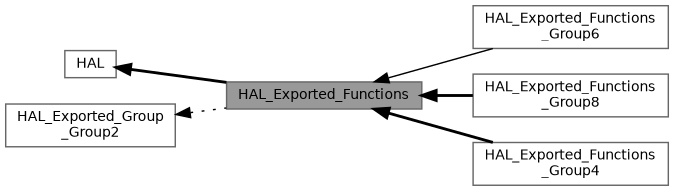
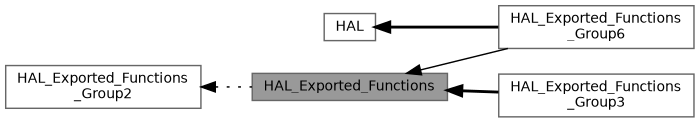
edge "HAL_Exported_Functions" -> "HAL": now "HAL_Exported_Functions _Group6" -> "HAL"
node "HAL_Exported_Functions _Group8": label "HAL_Exported_Functions _Group8" -> "HAL_Exported_Functions _Group3"
node "HAL_Exported_Group _Group2": label "HAL_Exported_Group _Group2" -> "HAL_Exported_Functions _Group2"
node "HAL_Exported_Functions _Group4": removed
